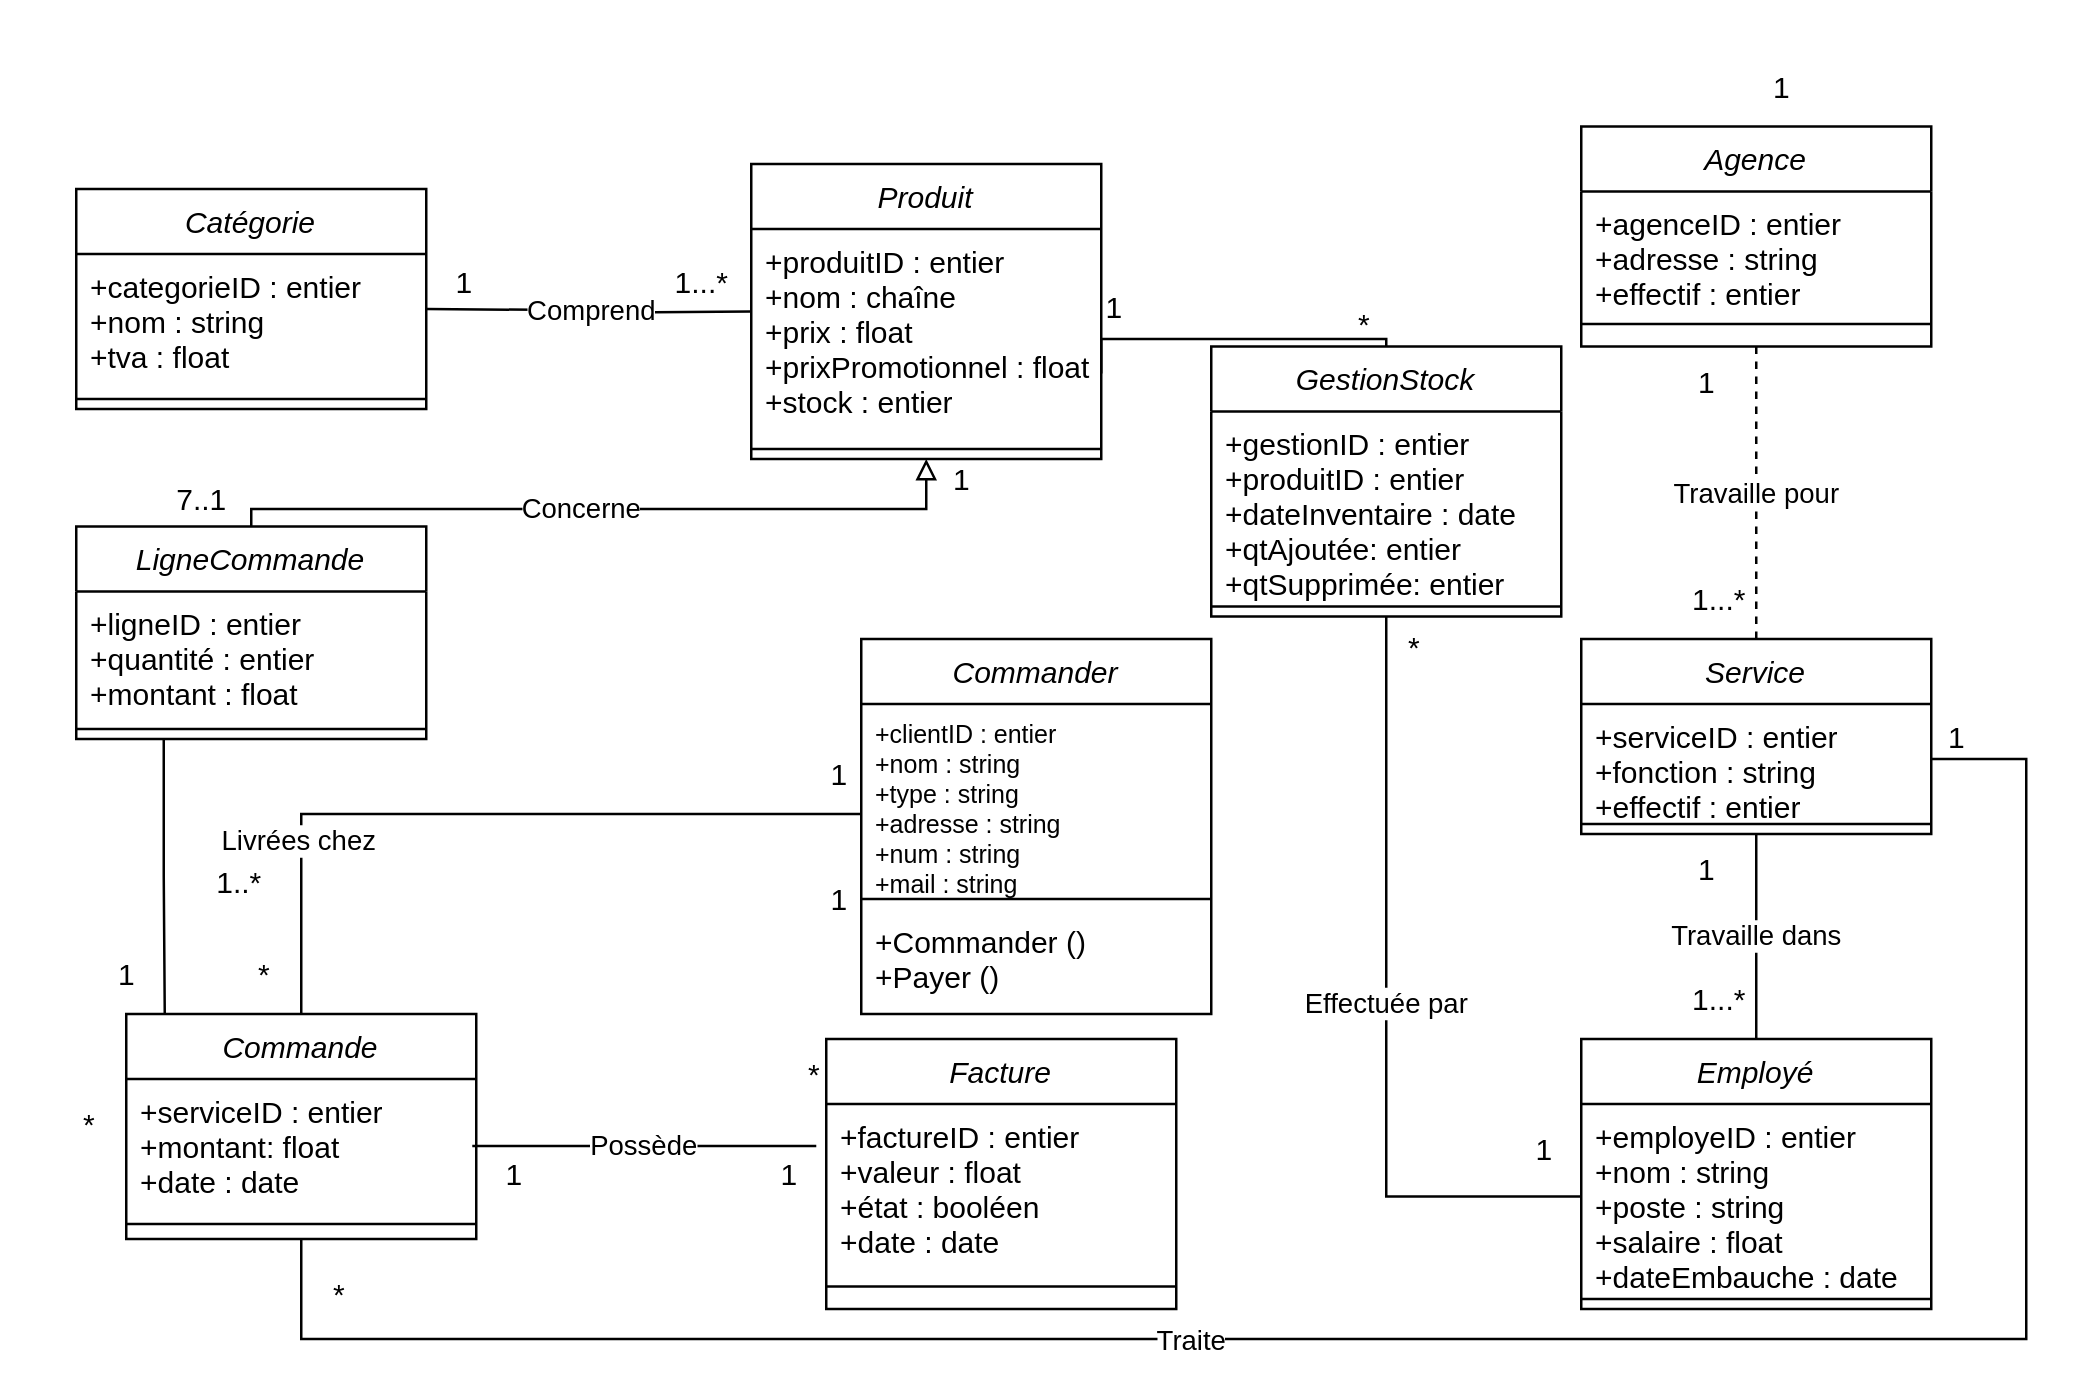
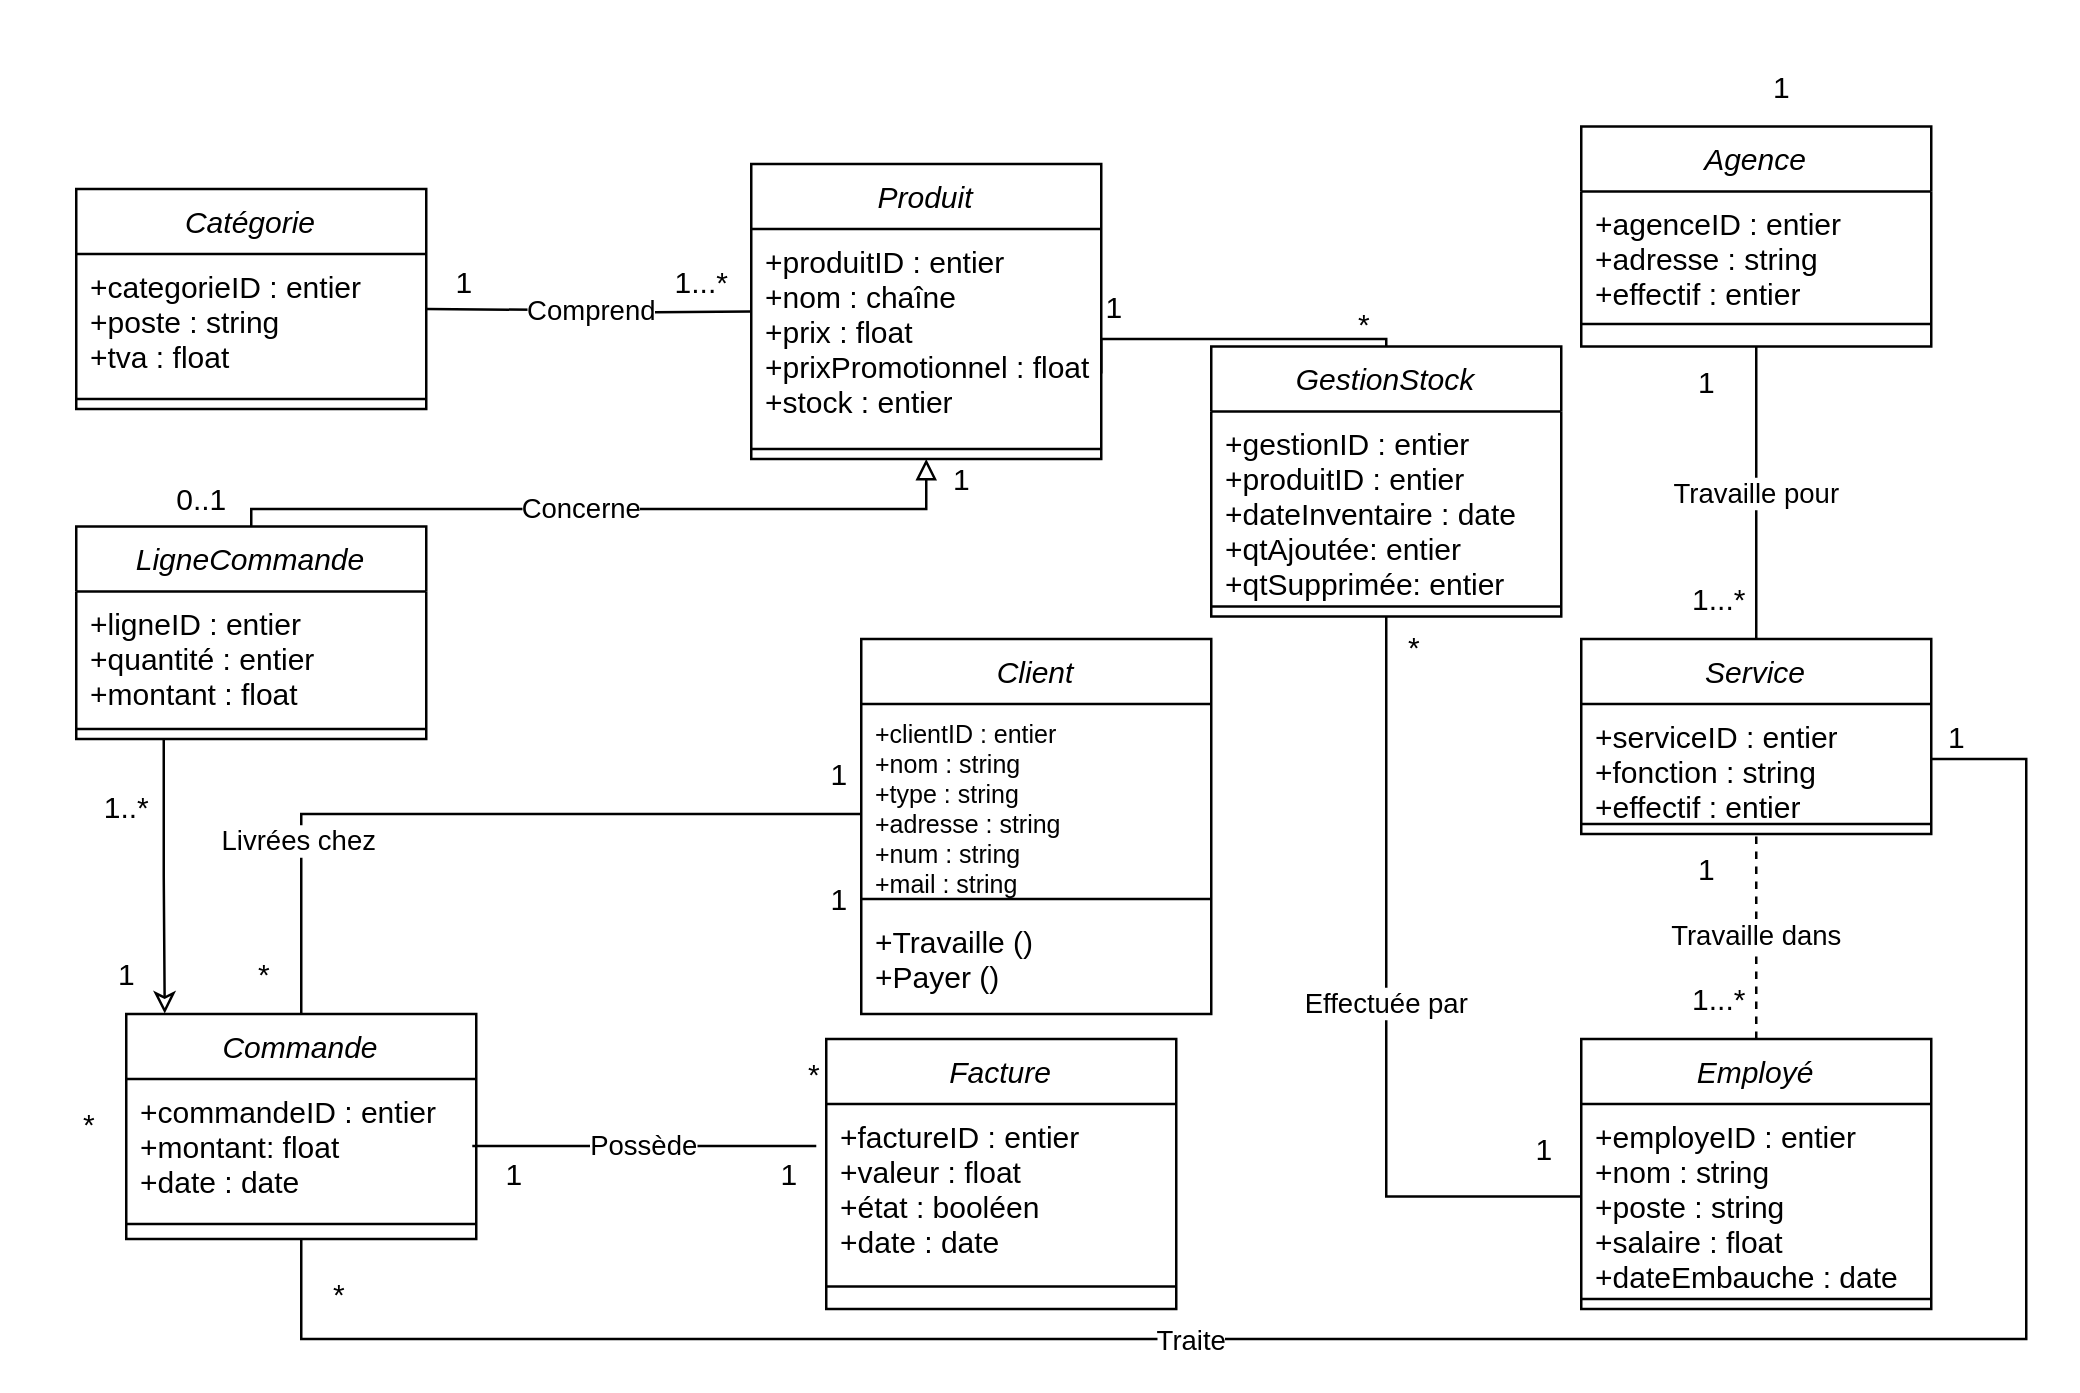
node "+categorieID : entier +nom : string +tva : float": label "+categorieID : entier +nom : string +tva : float" -> "+categorieID : entier +poste : string +tva : float"
edge "Agence" -- "Service": style dashed -> solid
node "7..1": label "7..1" -> "0..1"
node "Commander": label "Commander" -> "Client"
node "1..*": moved (239, 884) -> (126, 809)
node "+Commander () +Payer ()": label "+Commander () +Payer ()" -> "+Travaille () +Payer ()"
edge "Service" -- "Employé": style solid -> dashed
edge "LigneCommande" -- "Commande": arrowhead none -> classic
node "+serviceID : entier +montant: float +date : date": label "+serviceID : entier +montant: float +date : date" -> "+commandeID : entier +montant: float +date : date"
